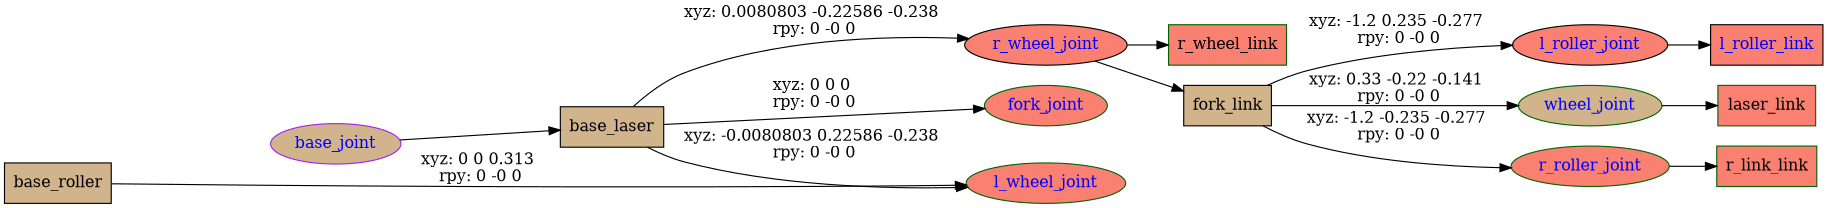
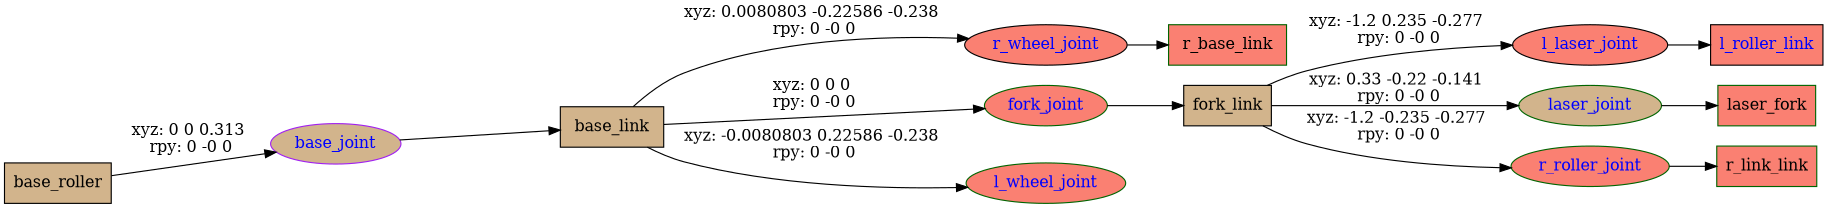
node "r_wheel_link": label "r_wheel_link" -> "r_base_link"
node "l_roller_joint": label "l_roller_joint" -> "l_laser_joint"
edge "r_wheel_joint" -> "fork_link": now "fork_joint" -> "fork_link"
node "wheel_joint": label "wheel_joint" -> "laser_joint"
node "laser_link": label "laser_link" -> "laser_fork"
node "base_laser": label "base_laser" -> "base_link"
edge "base_roller" -> "l_wheel_joint": now "base_roller" -> "base_joint"
